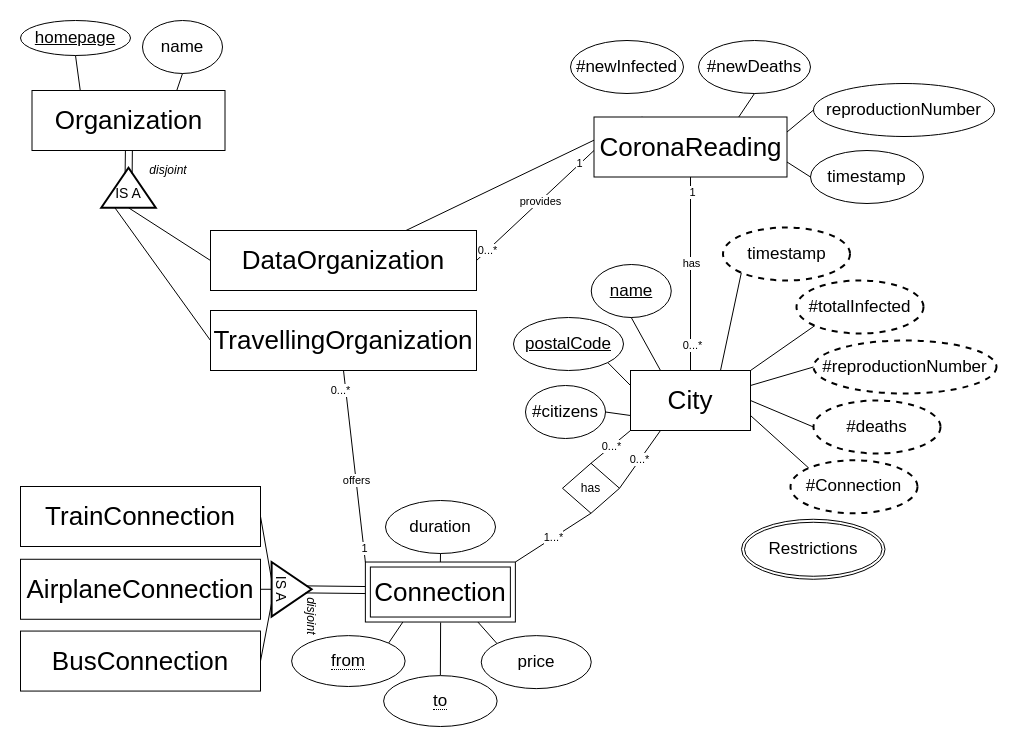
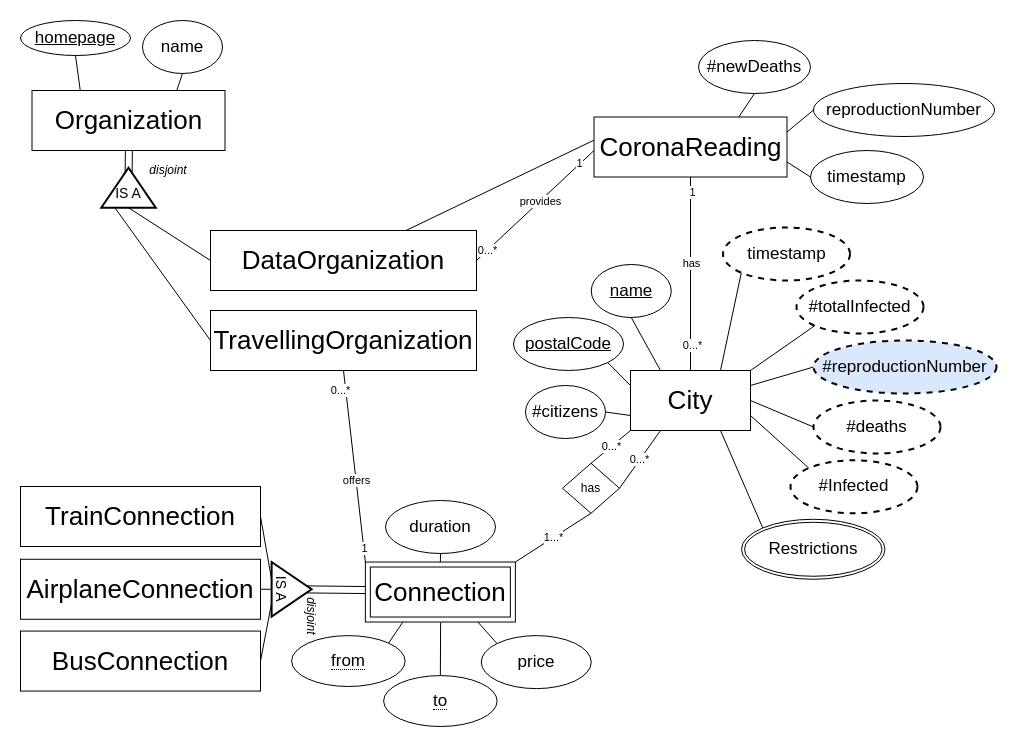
node "#newInfected": removed
node "#reproductionNumber": fillcolor #ffffff -> #dae8fc
edge "City" -- "Restrictions": added
node "#Connection": label "#Connection" -> "#Infected"
